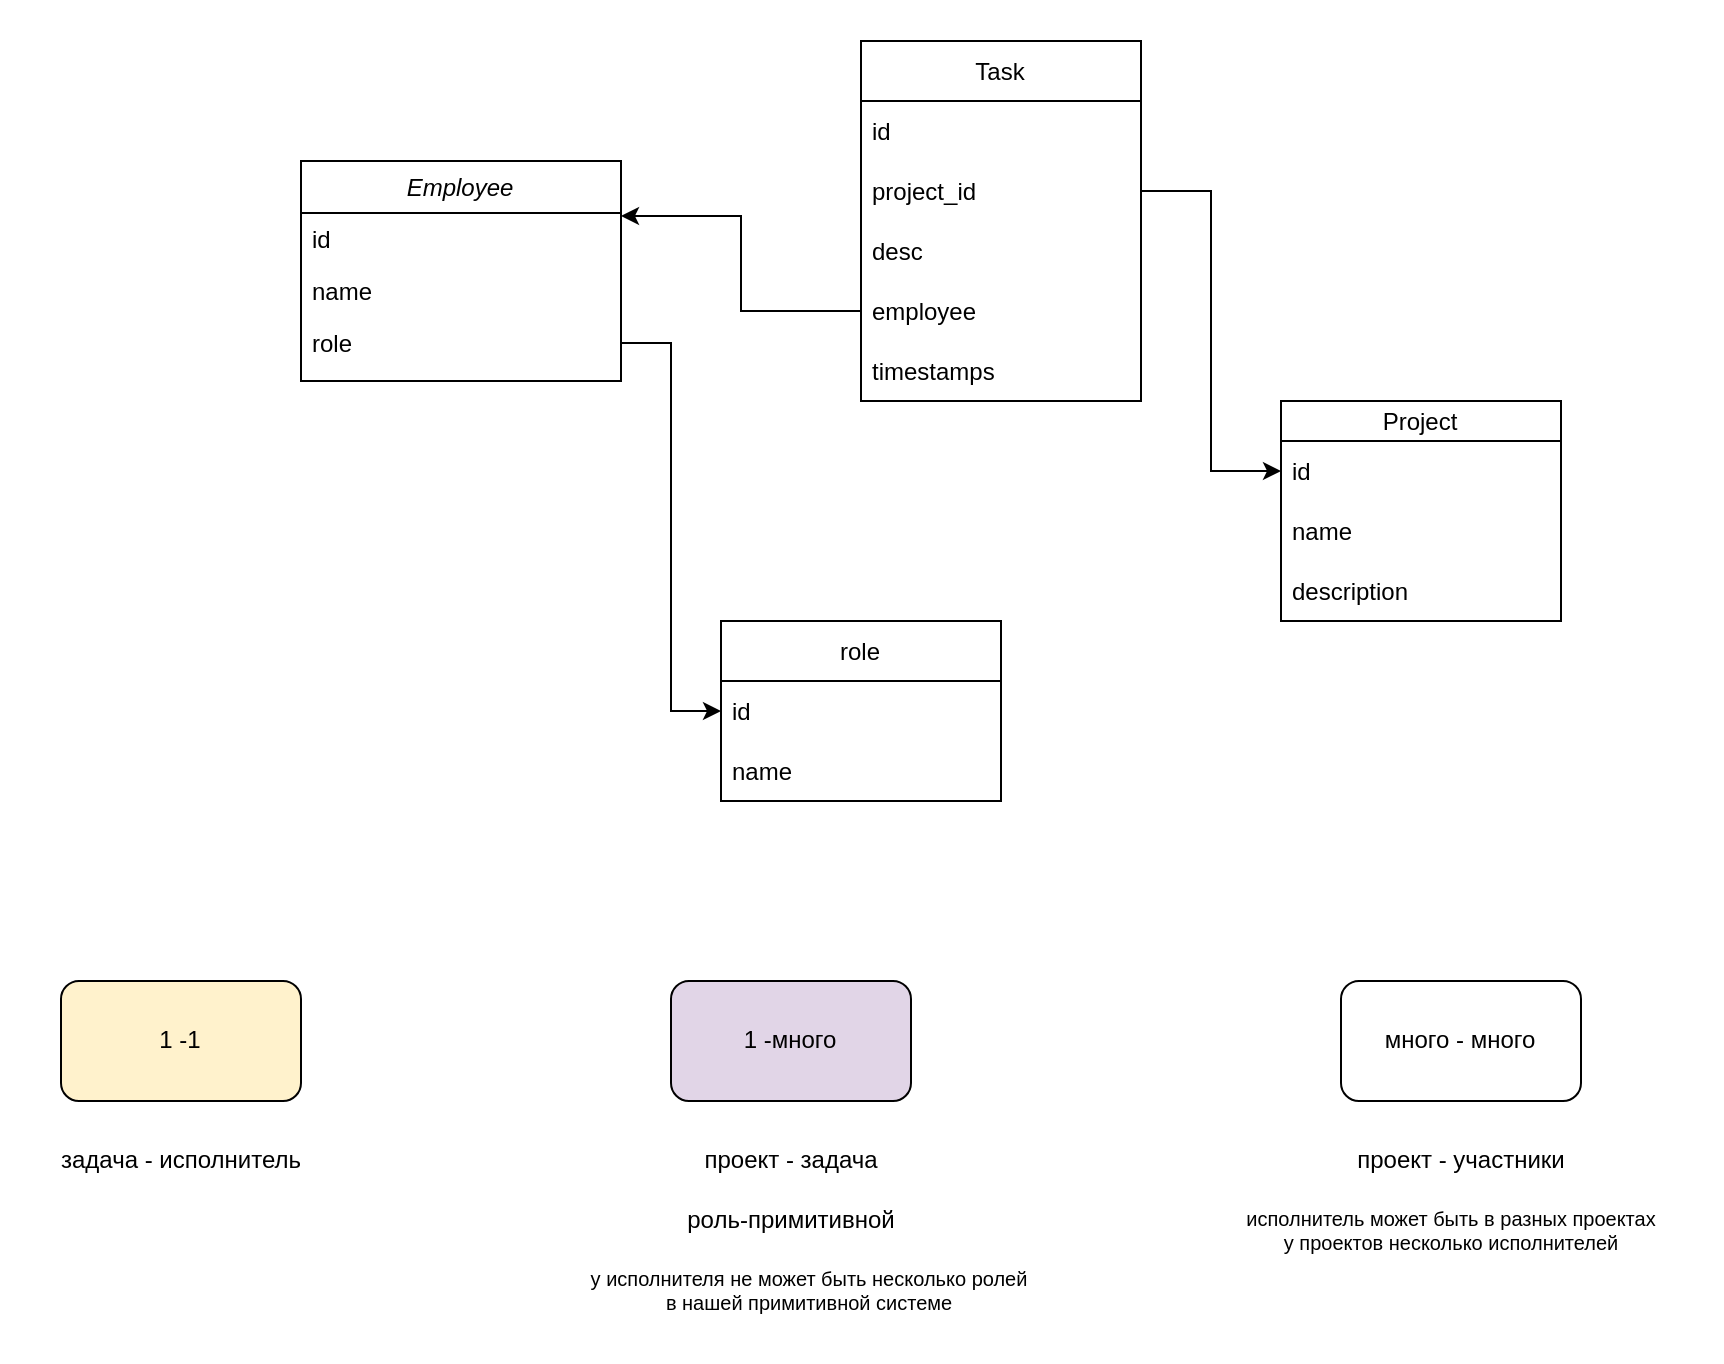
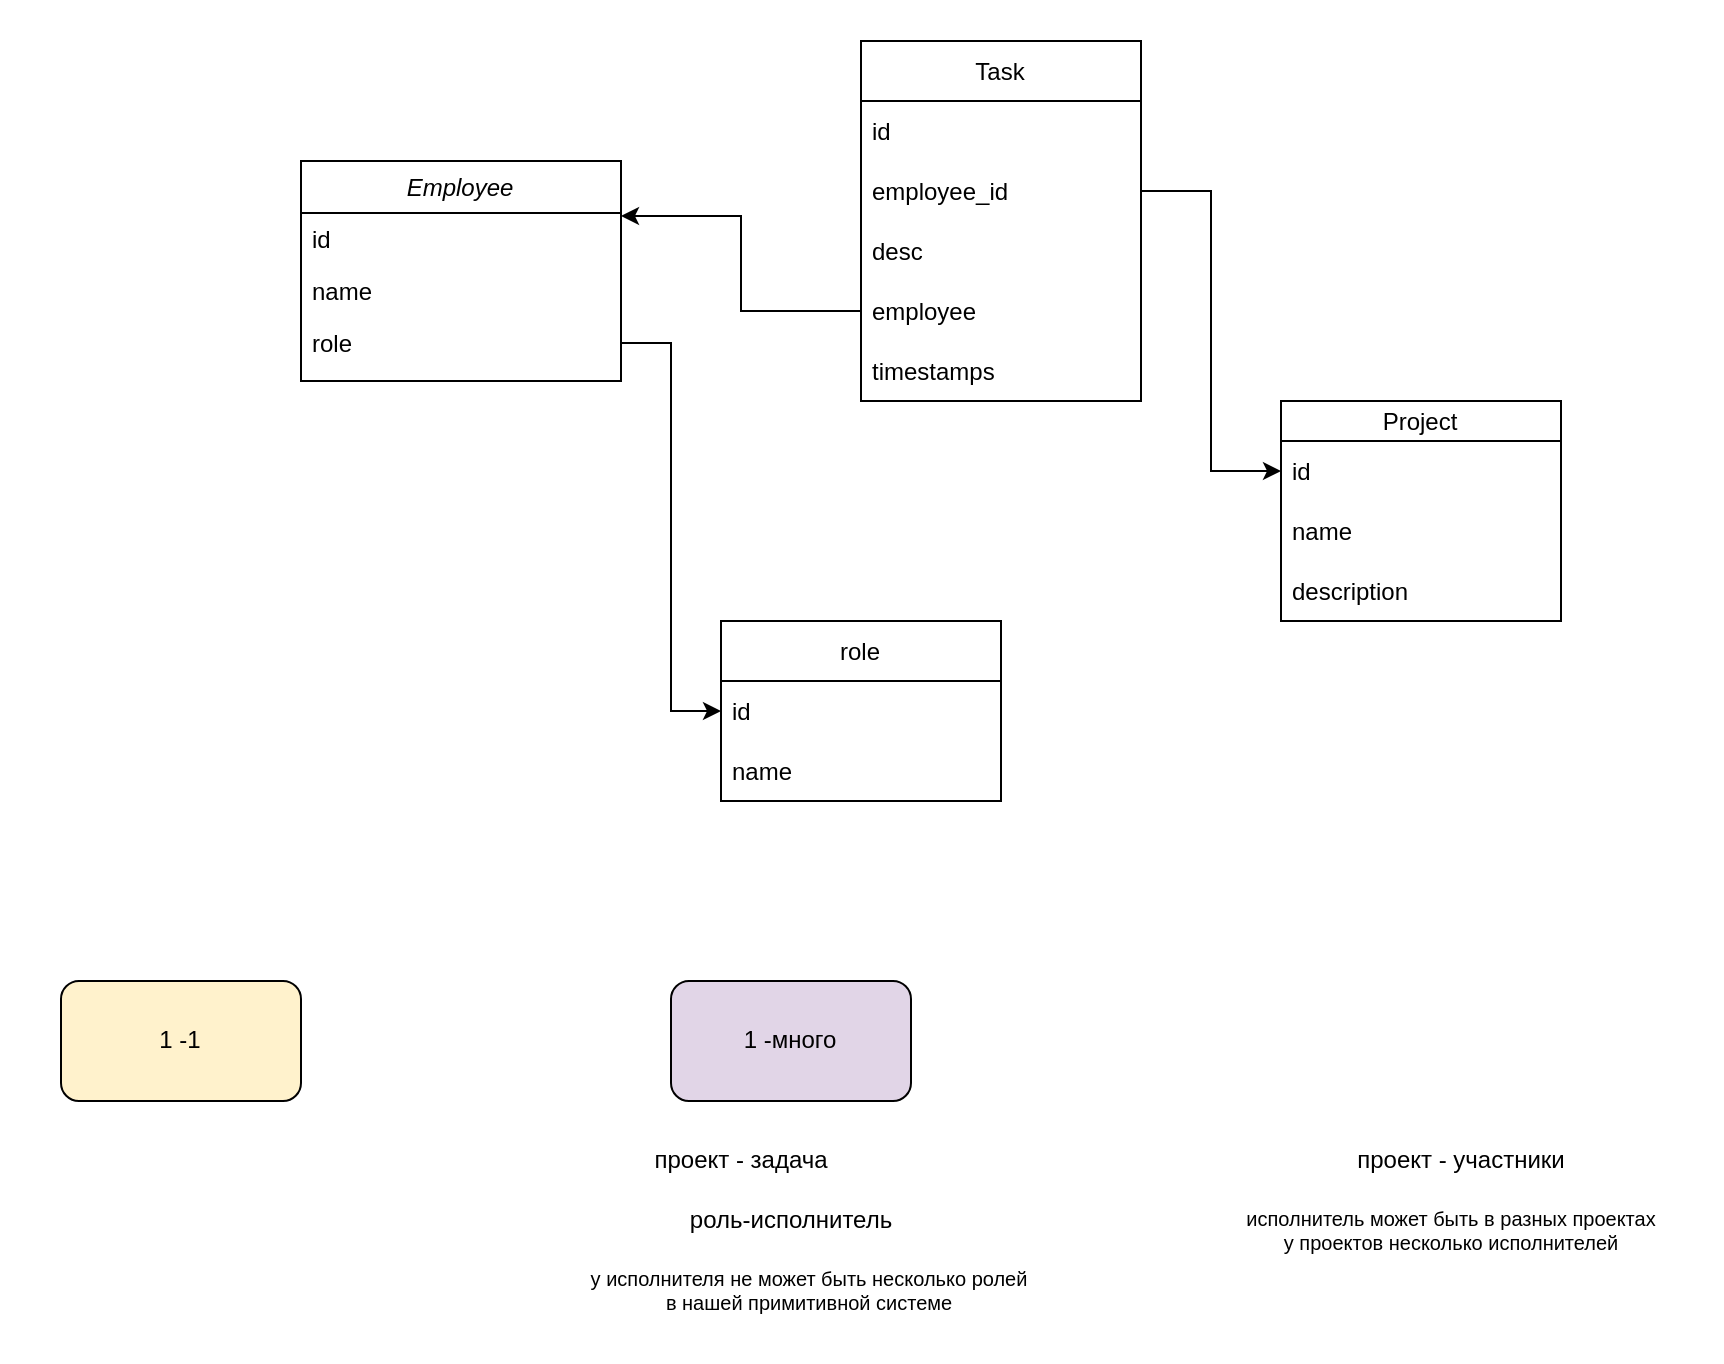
node "project_id": label "project_id" -> "employee_id"
node "много - много": removed
node "задача - исполнитель": removed
node "проект - задача": moved (791, 1161) -> (741, 1161)
node "роль-примитивной": label "роль-примитивной" -> "роль-исполнитель"
